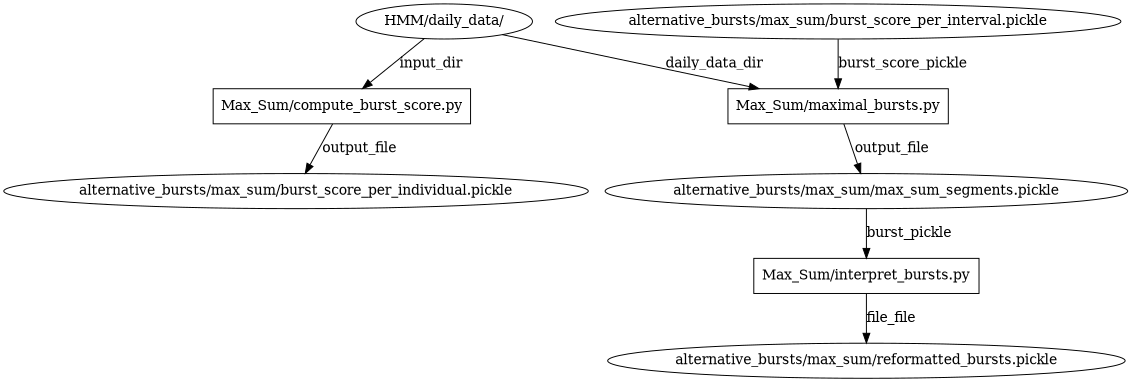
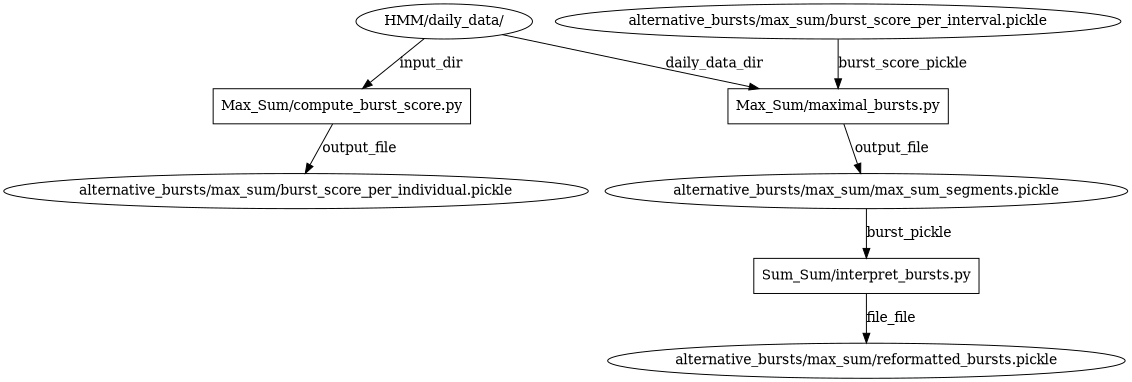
node "Max_Sum/interpret_bursts.py": label "Max_Sum/interpret_bursts.py" -> "Sum_Sum/interpret_bursts.py"
